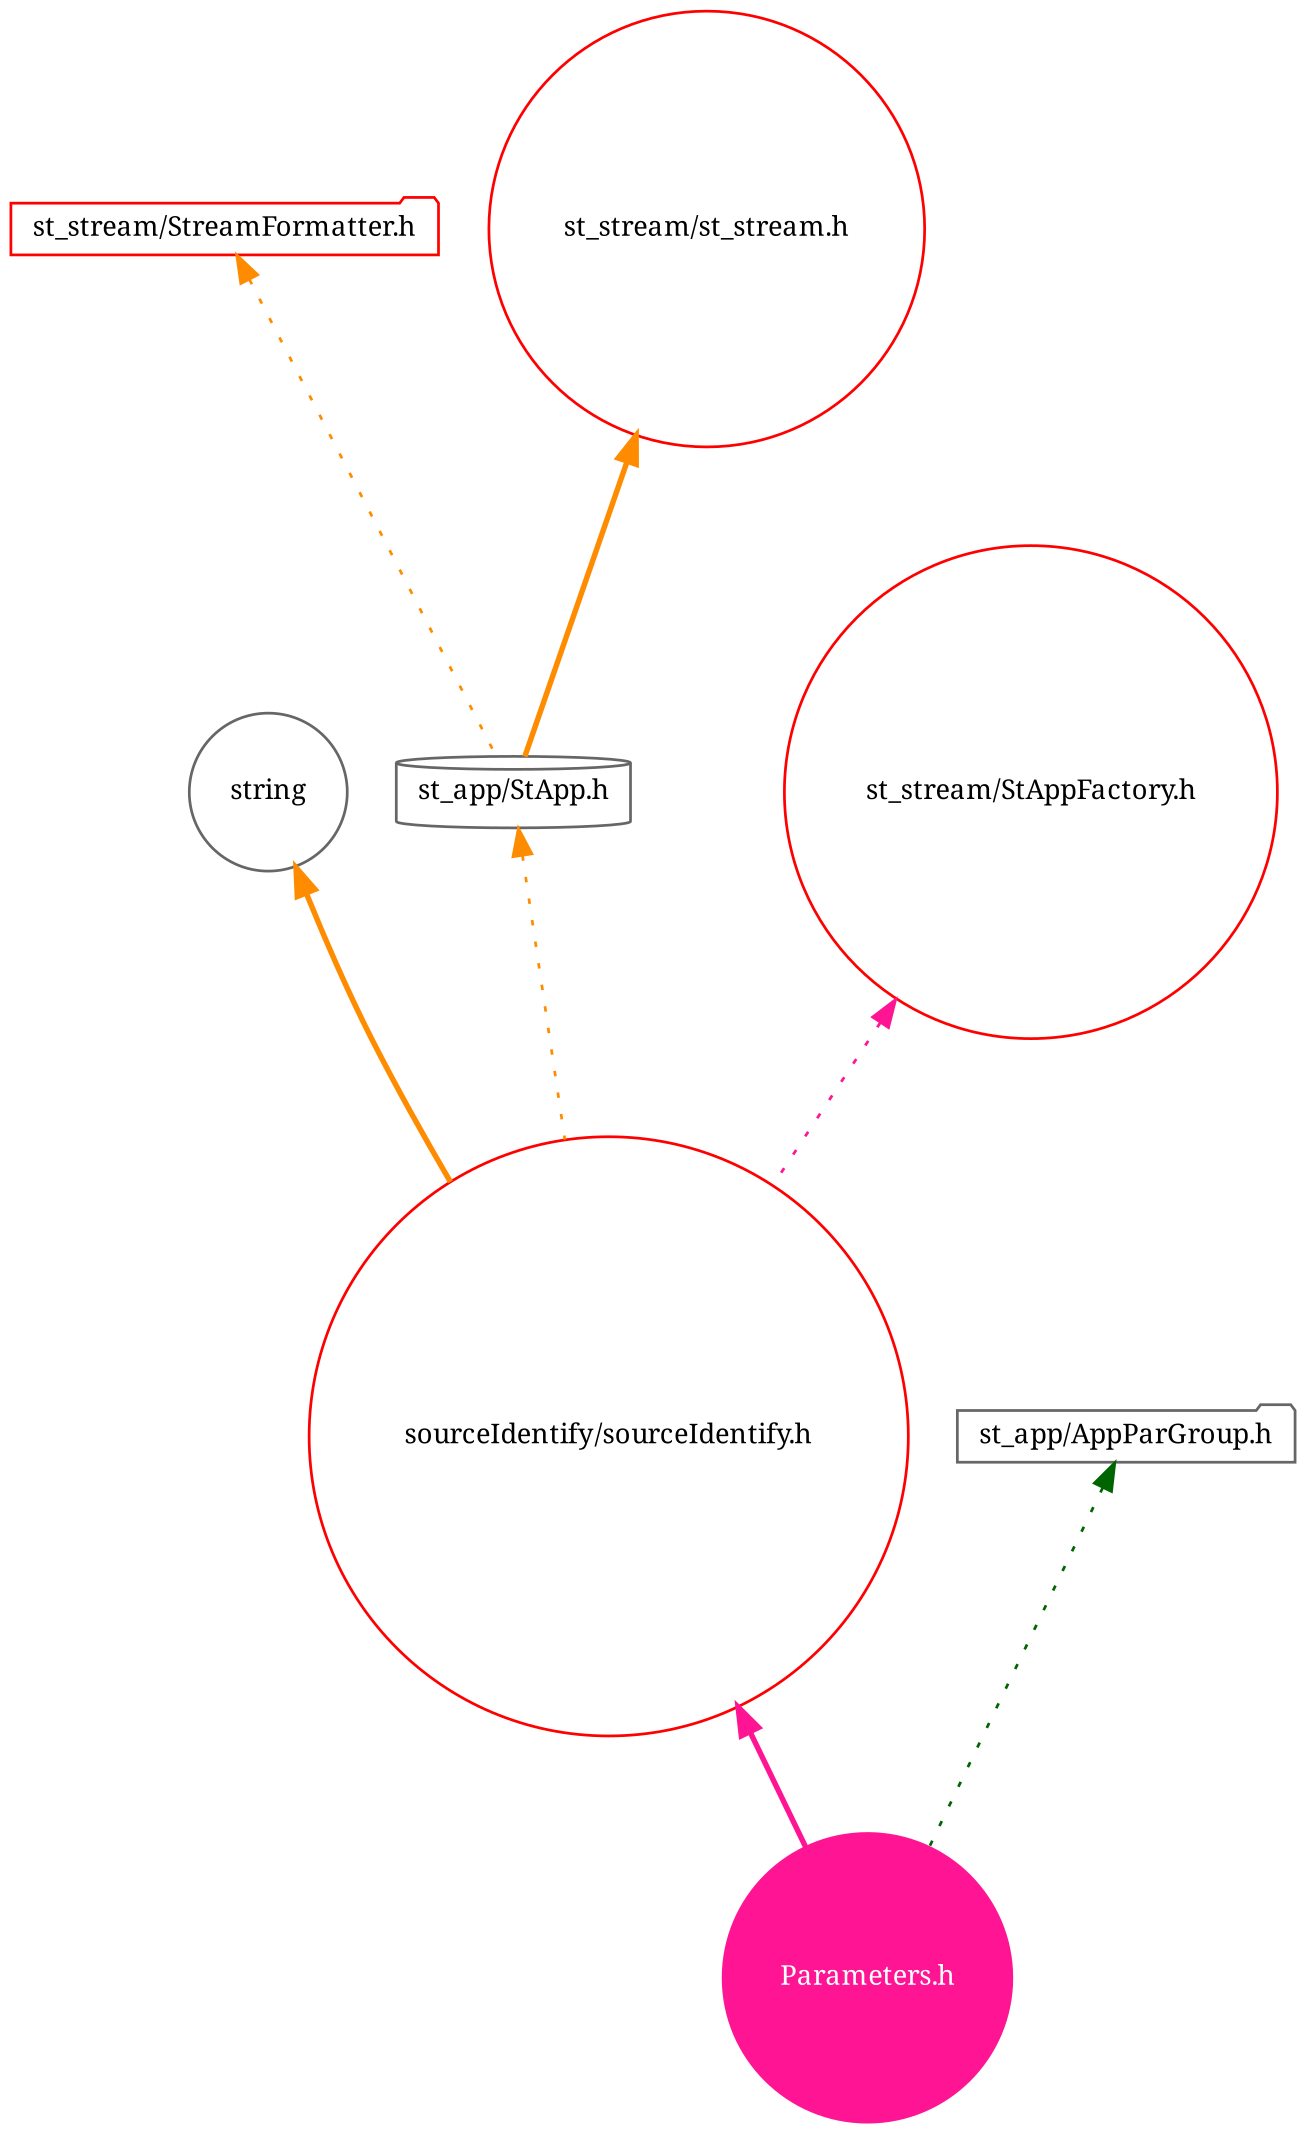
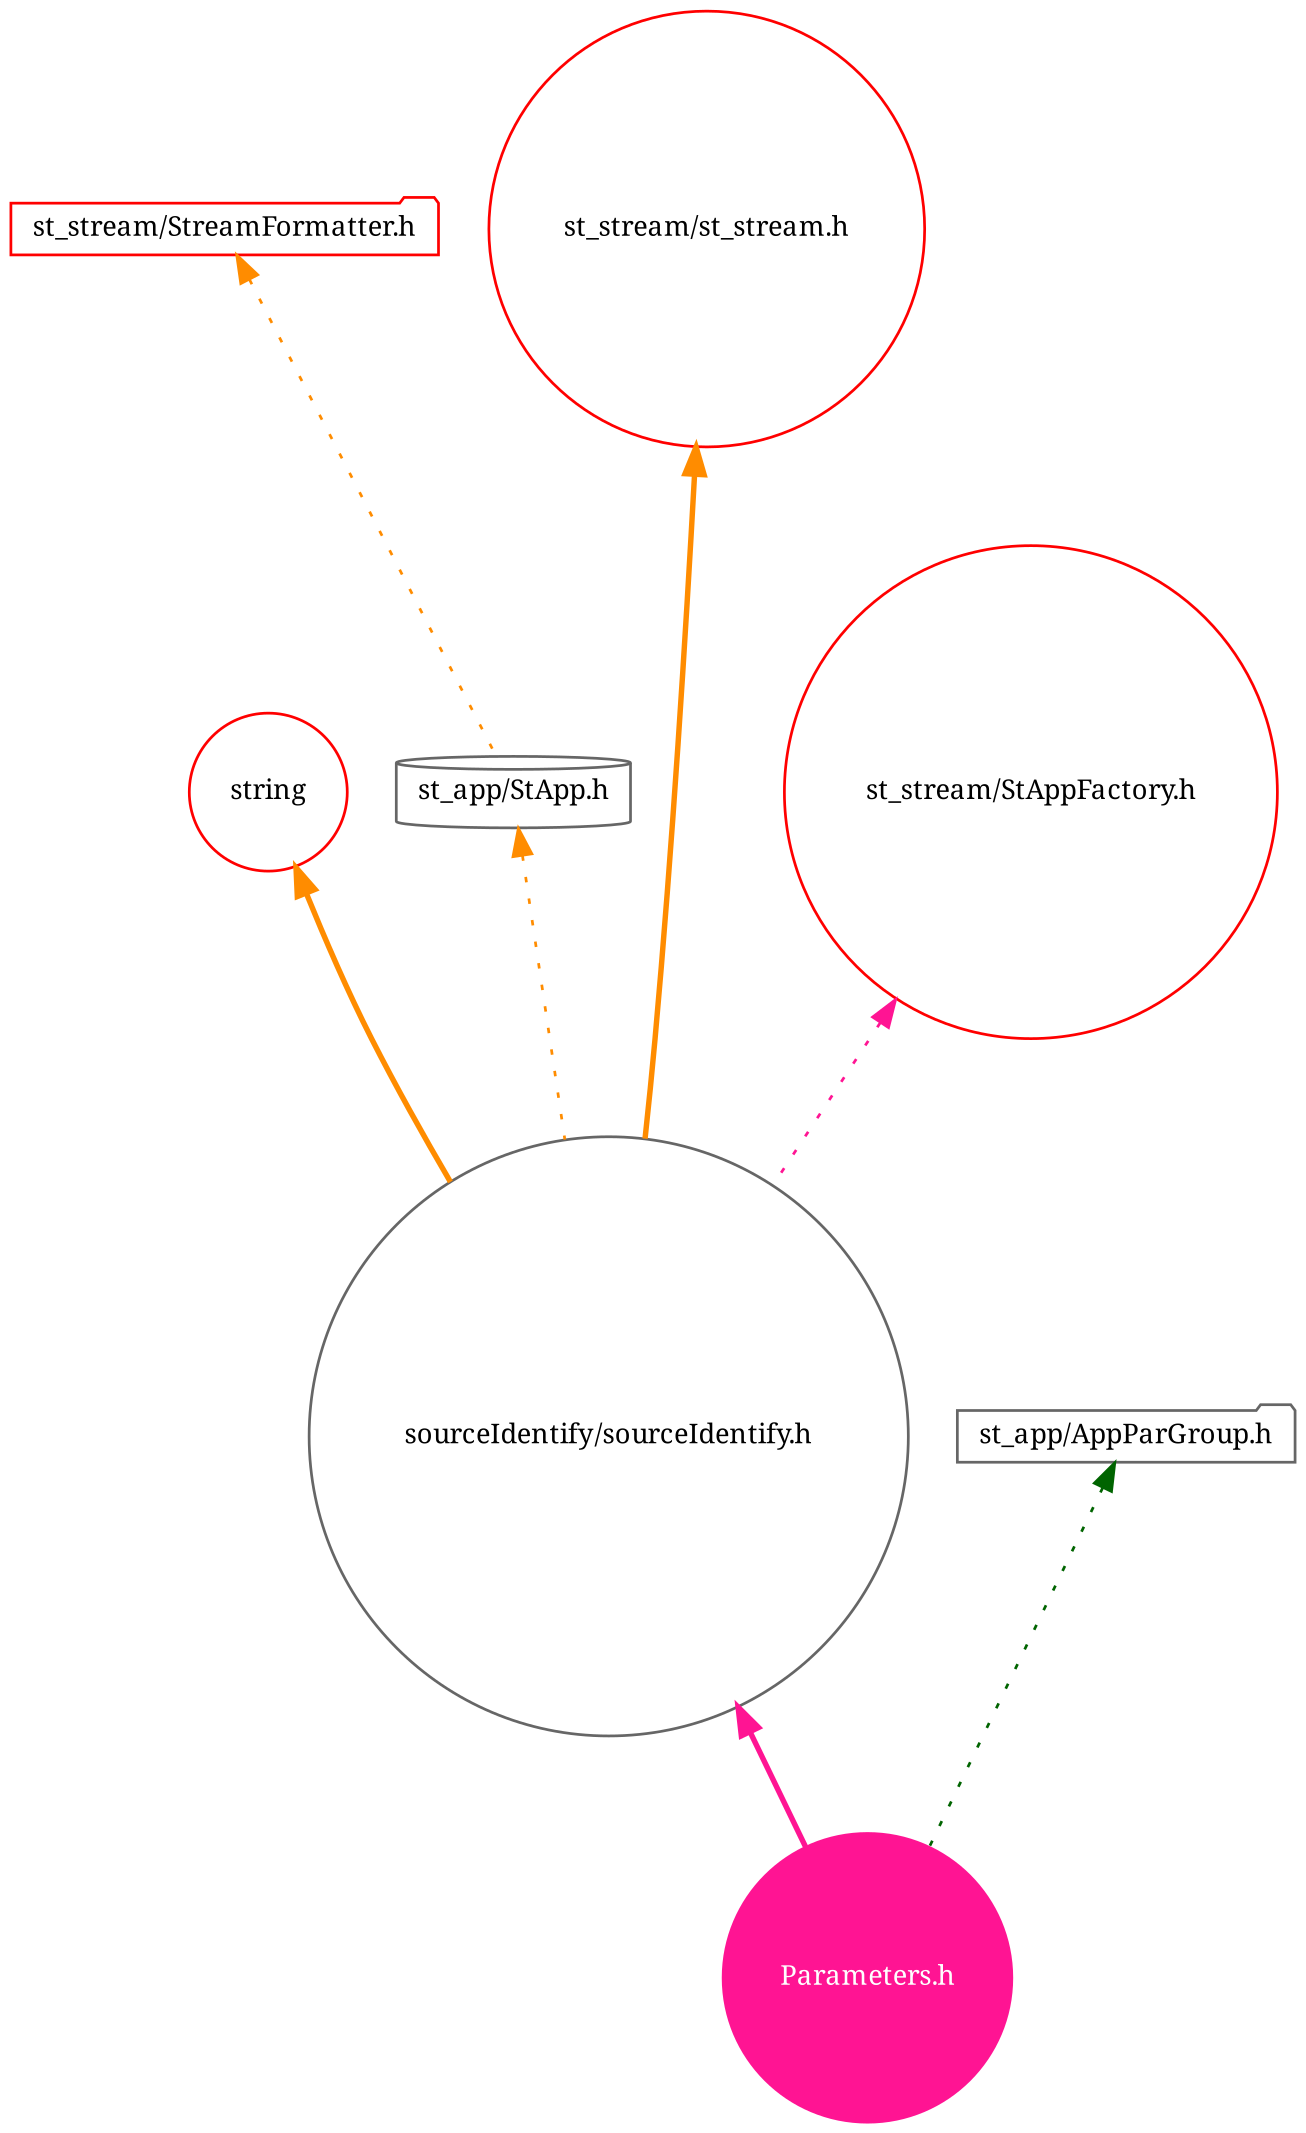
edge "st_app/StApp.h" -> "st_stream/st_stream.h": now "sourceIdentify/sourceIdentify.h" -> "st_stream/st_stream.h"
node "string": color gray40 -> red
node "sourceIdentify/sourceIdentify.h": color red -> gray40
